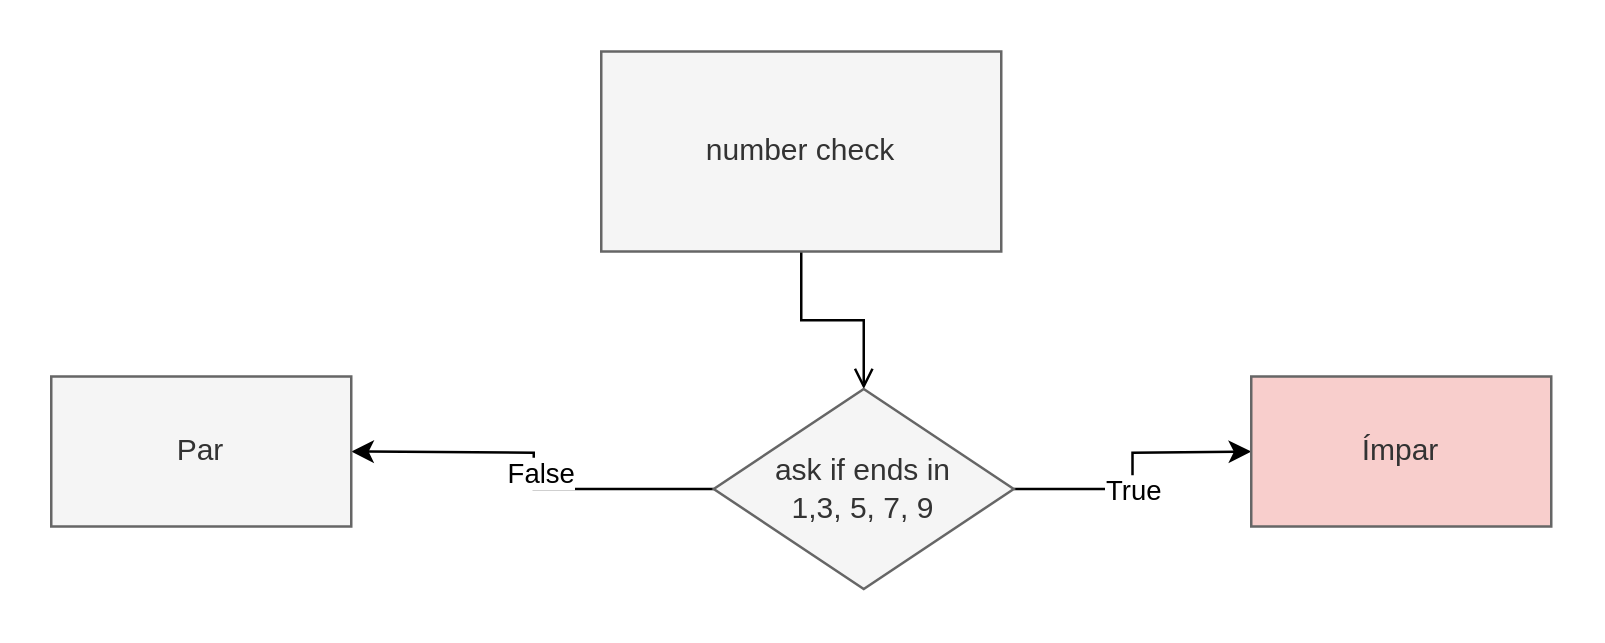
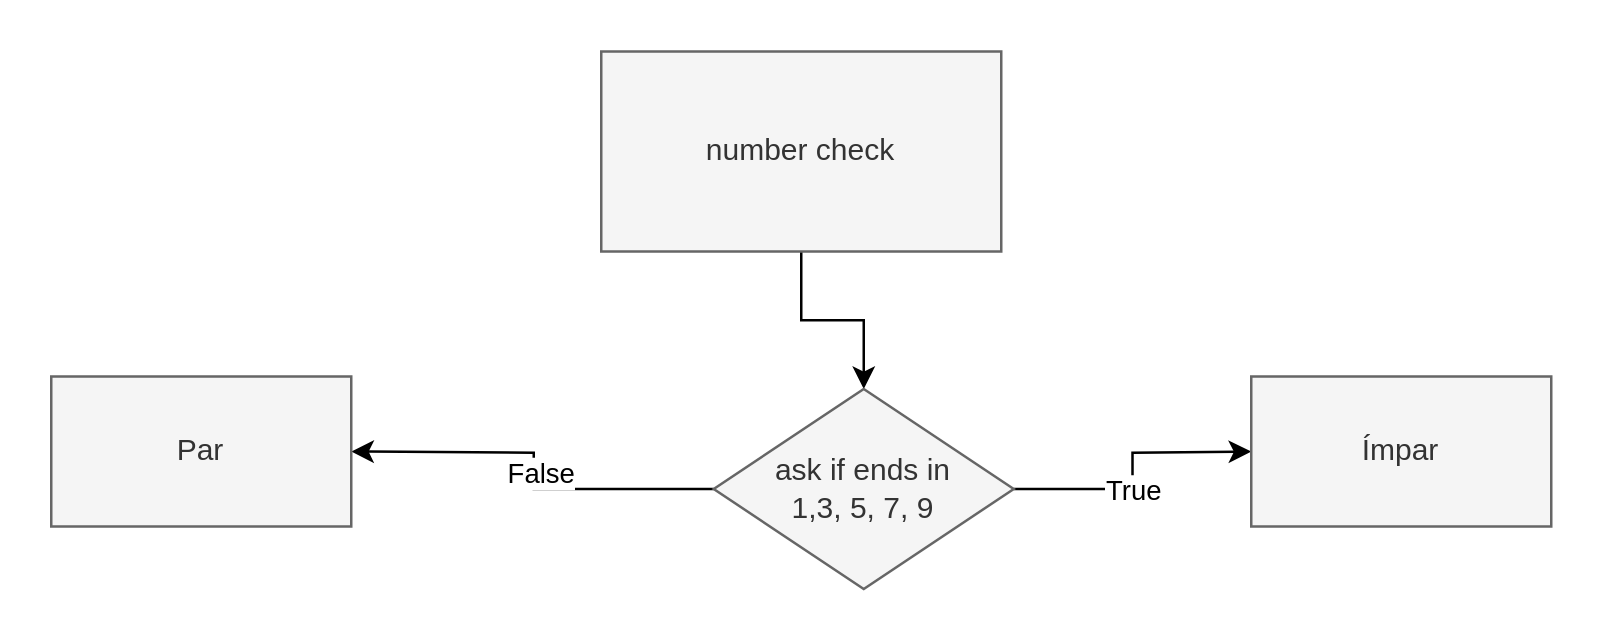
edge "number check" -> "ask if ends in 1,3, 5, 7, 9": arrowhead open -> classic
node "Ímpar": fillcolor #f8cecc -> #f5f5f5
